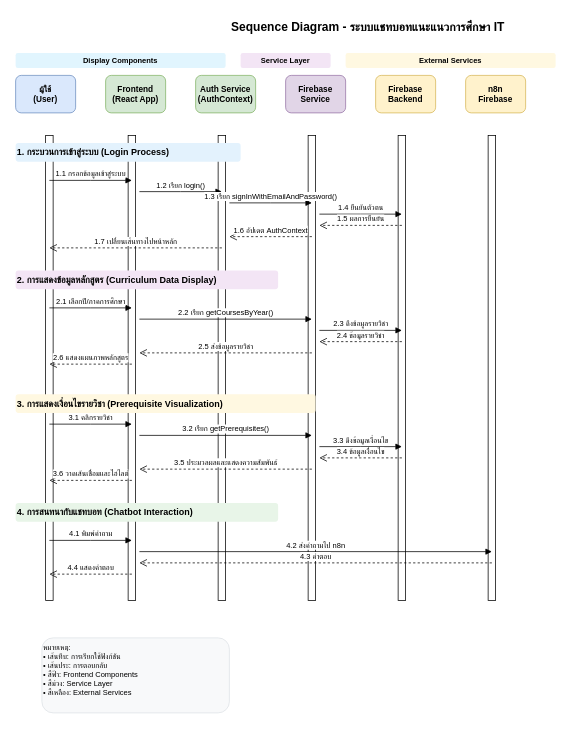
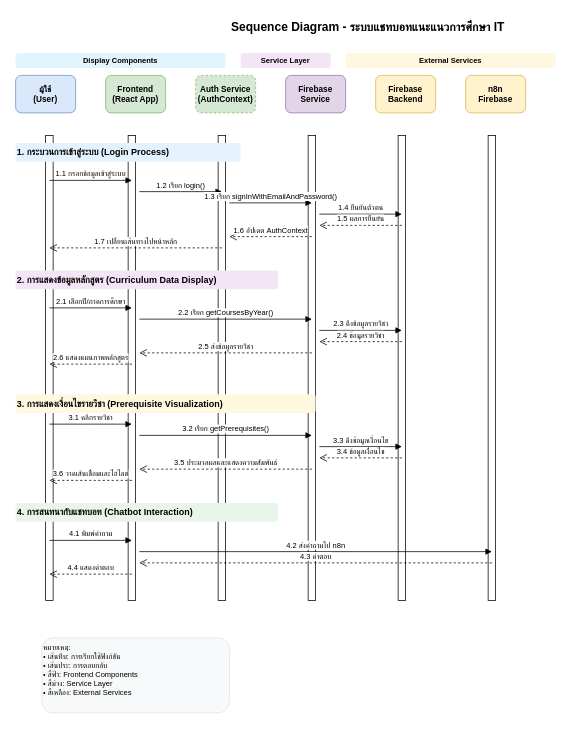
node "Auth Service (AuthContext)": style solid -> dashed
